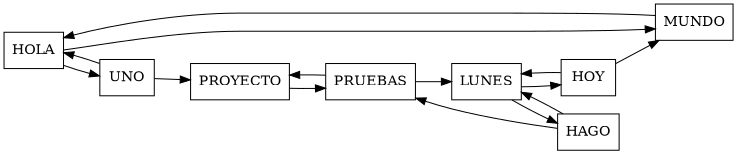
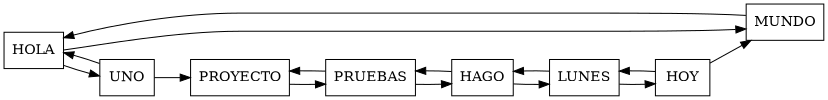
edge "PRUEBAS" -> "LUNES": now "PRUEBAS" -> "HAGO"
